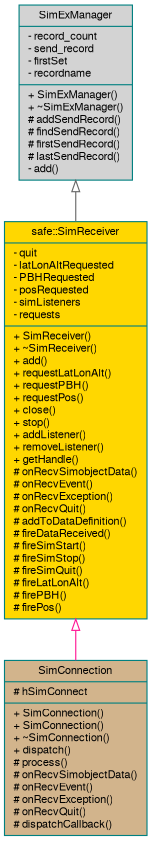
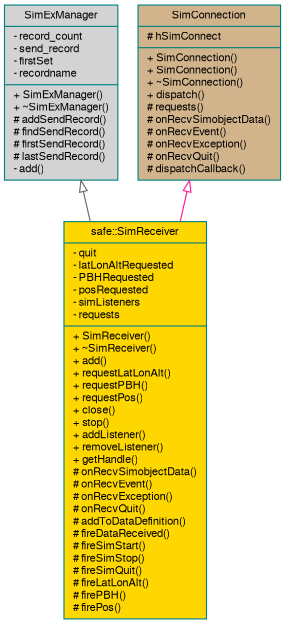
edge "SimConnection" -> "safe::SimReceiver": reversed
node "SimConnection": text "# process()" -> "# requests()"
